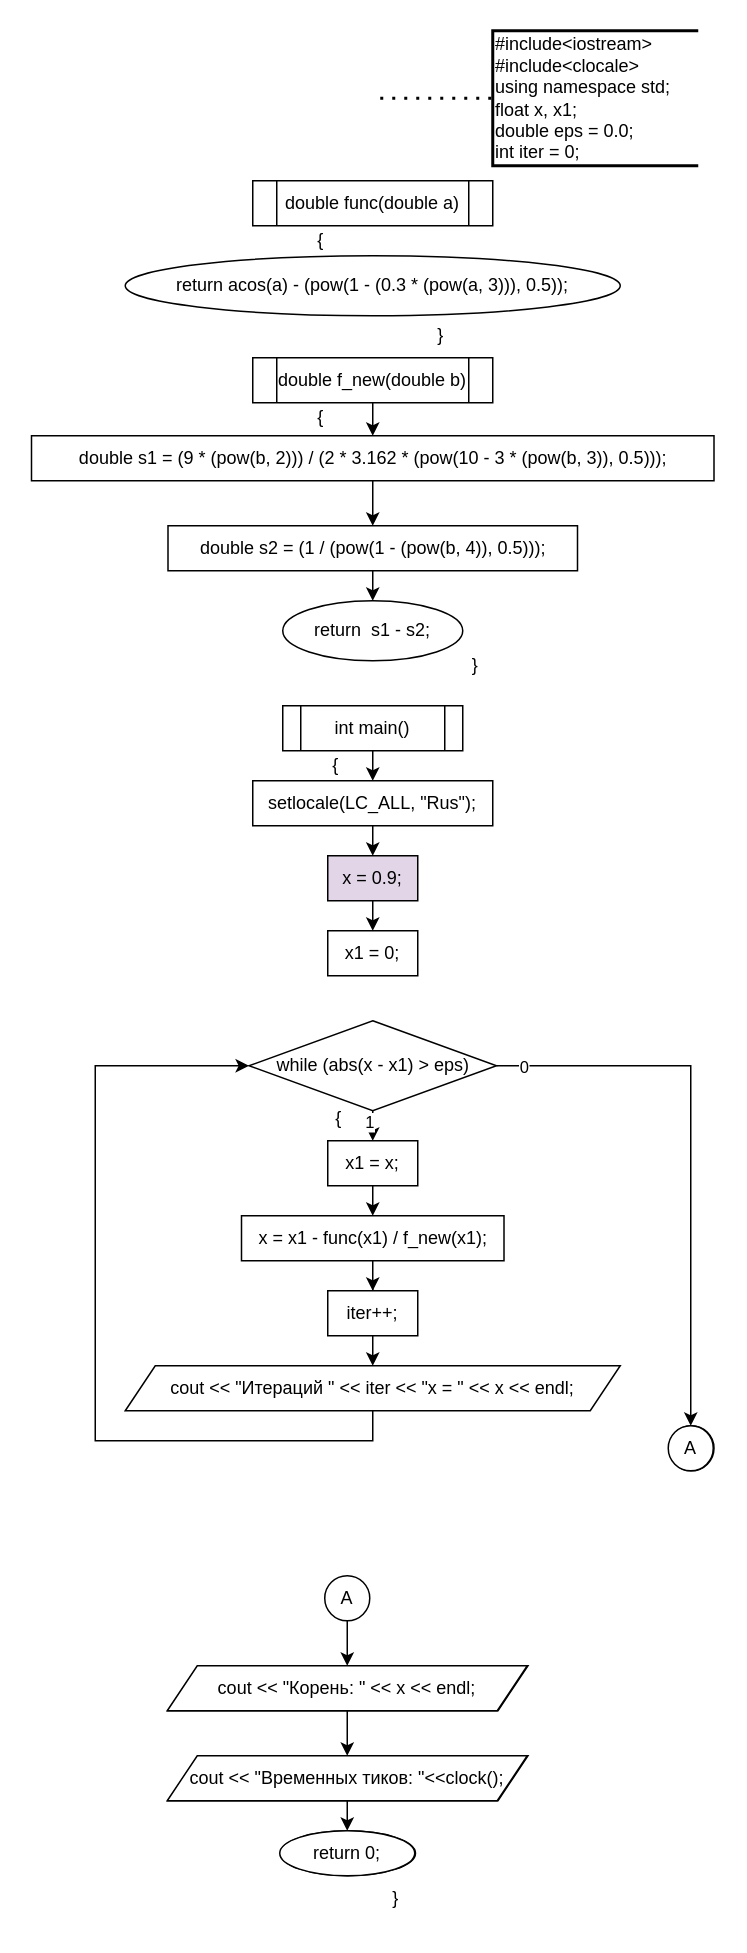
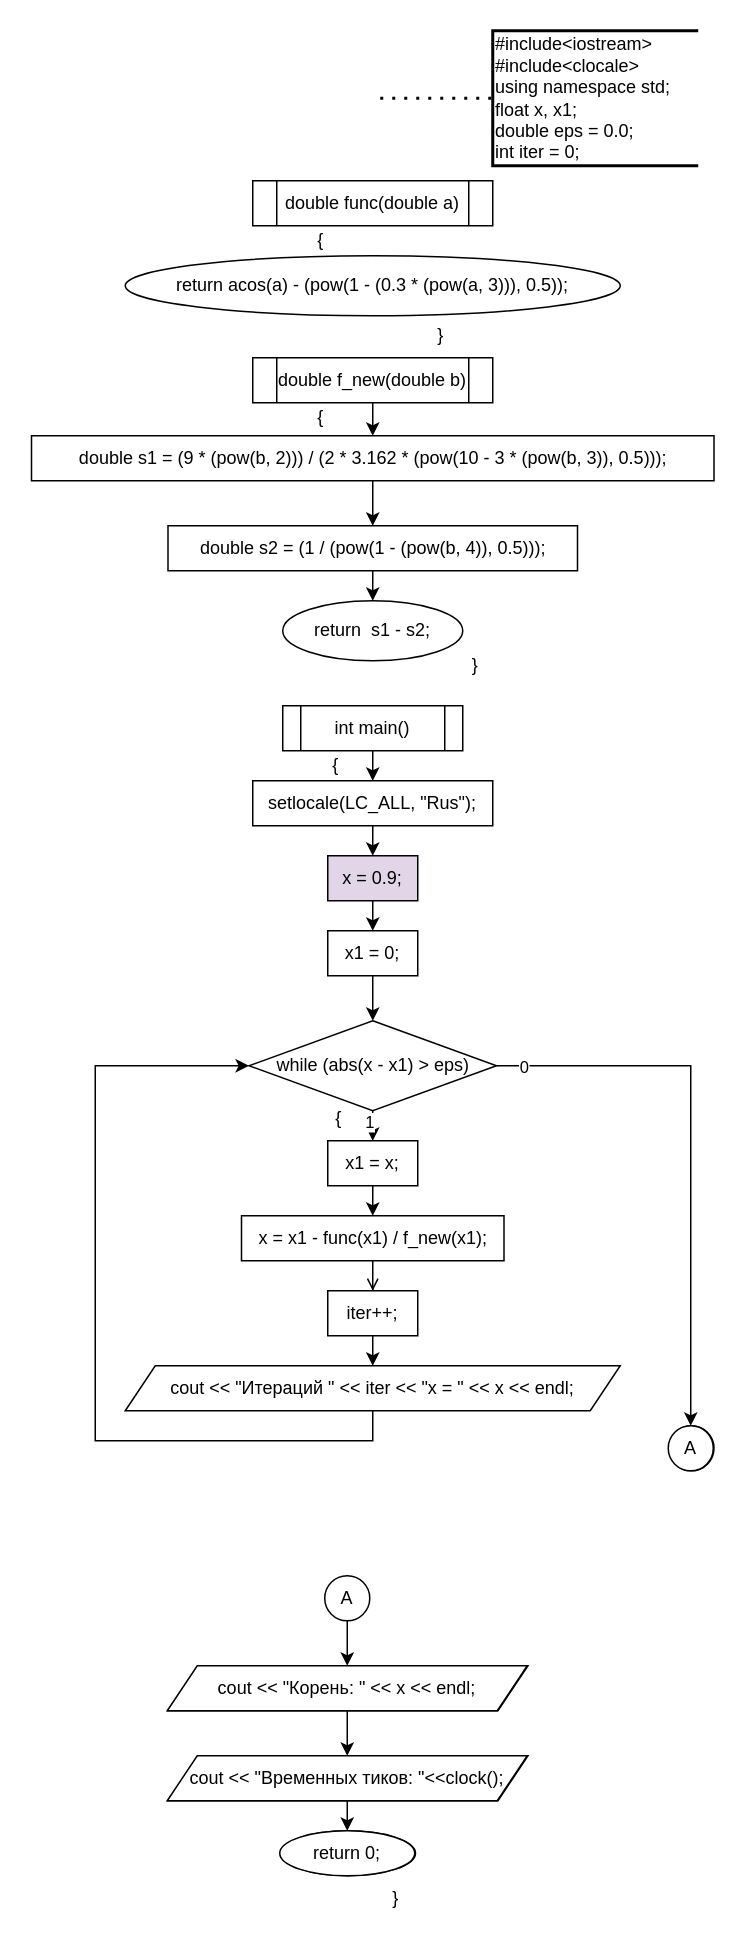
edge "x1 = 0;" -> "while (abs(x - x1) > eps)": added
edge "x = x1 - func(x1) / f_new(x1);" -> "iter++;": arrowhead classic -> open
